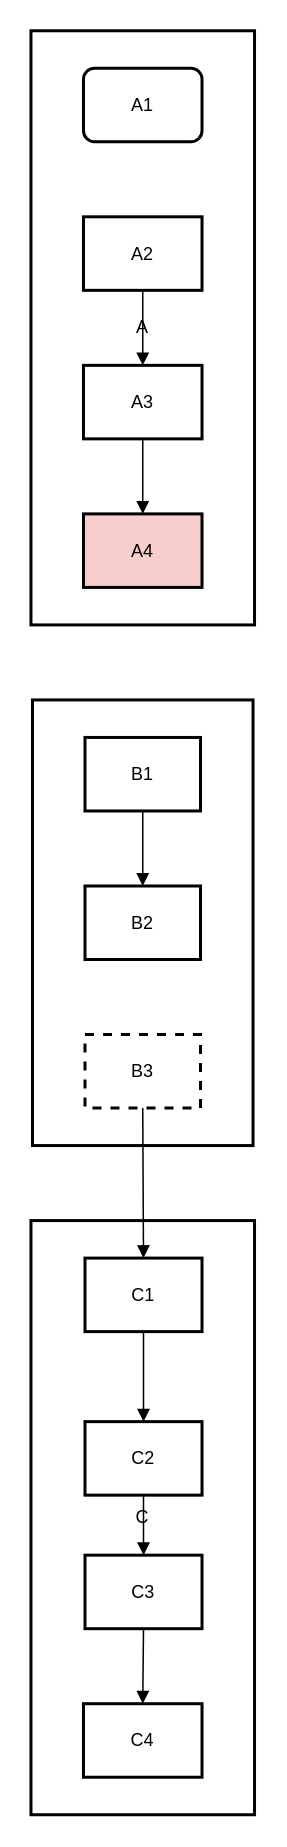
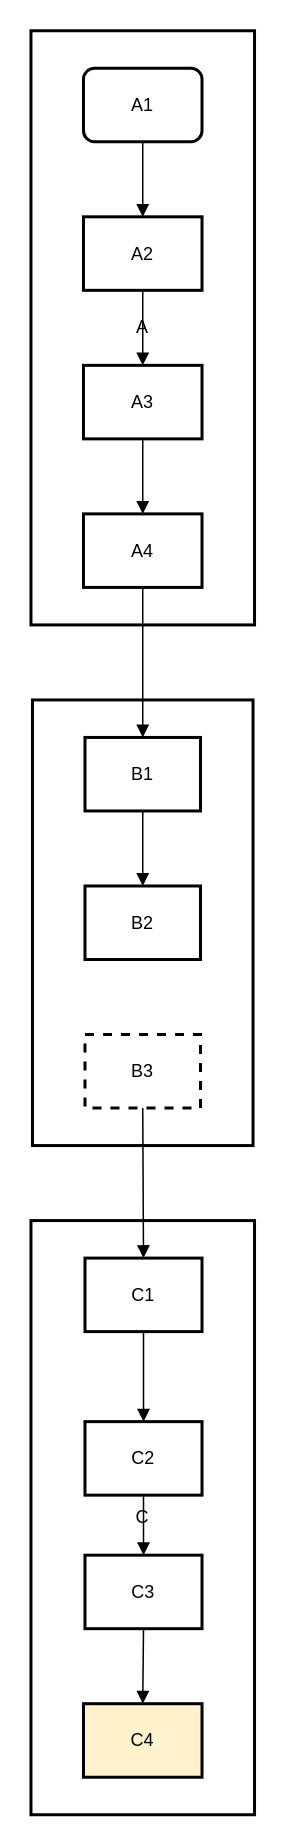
edge "A1" -> "A2": added
node "A4": fillcolor #f8cecc -> #ffffff
edge "A4" -> "B1": added
node "C4": fillcolor #ffffff -> #fff2cc
